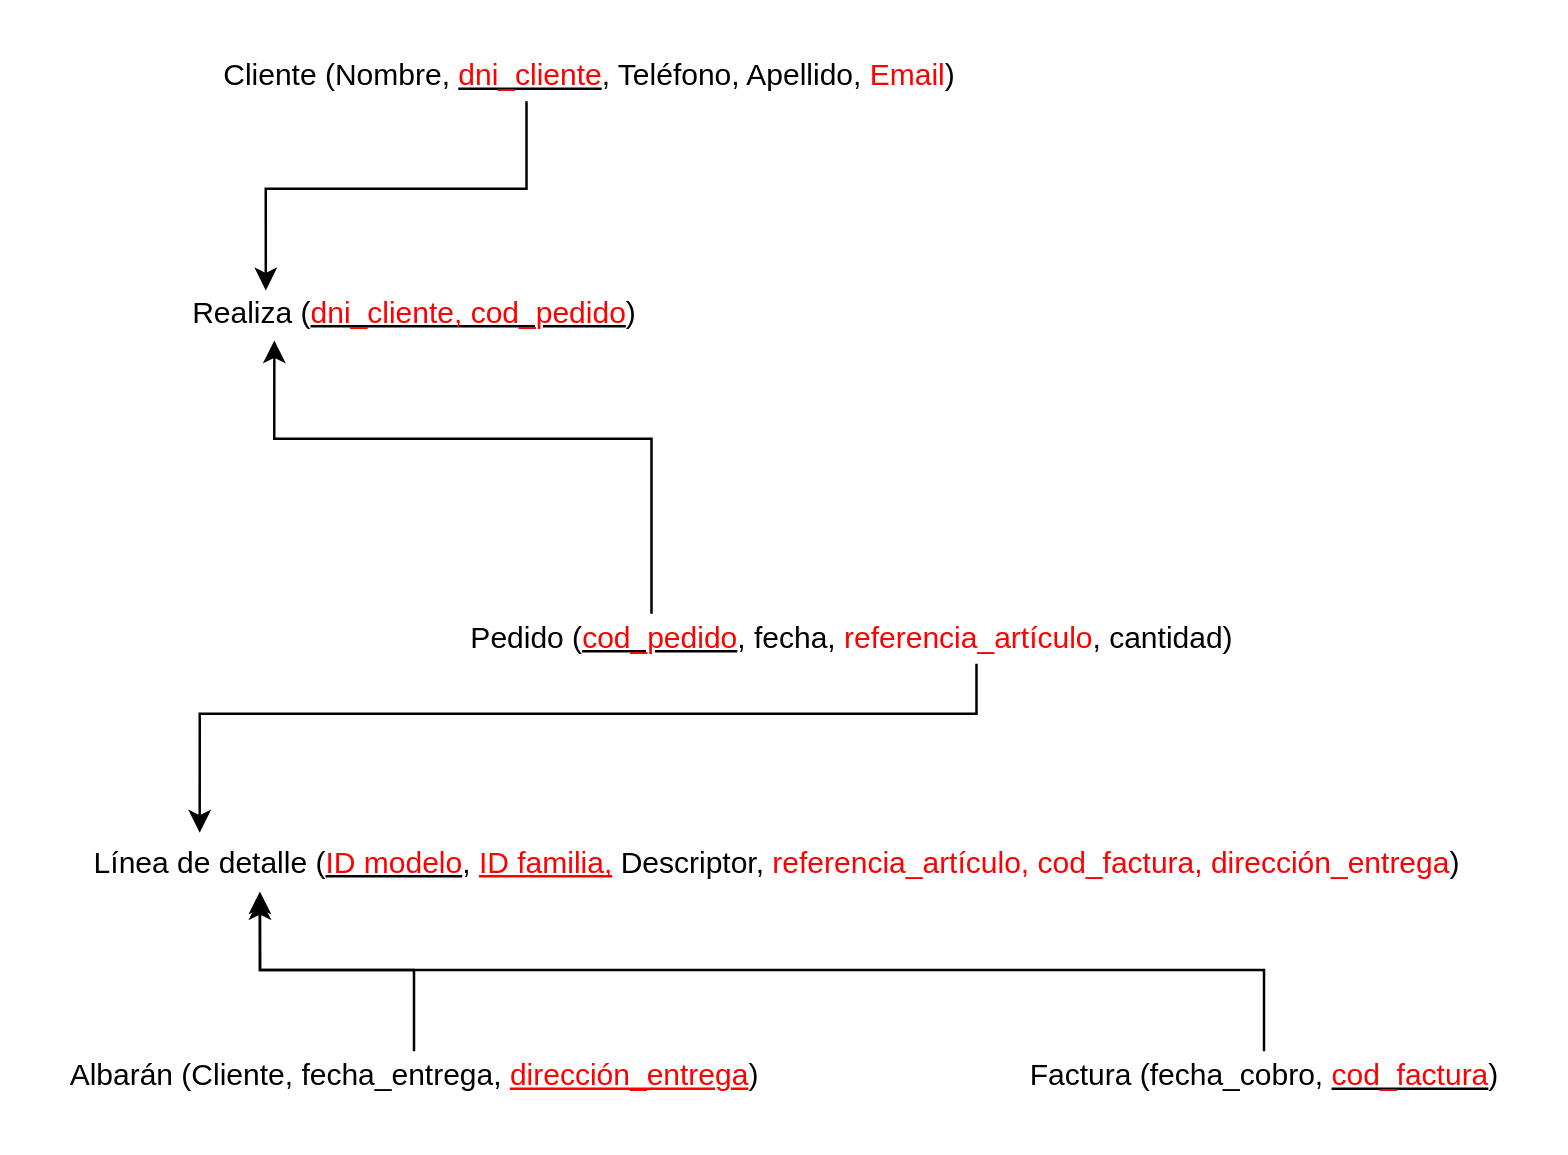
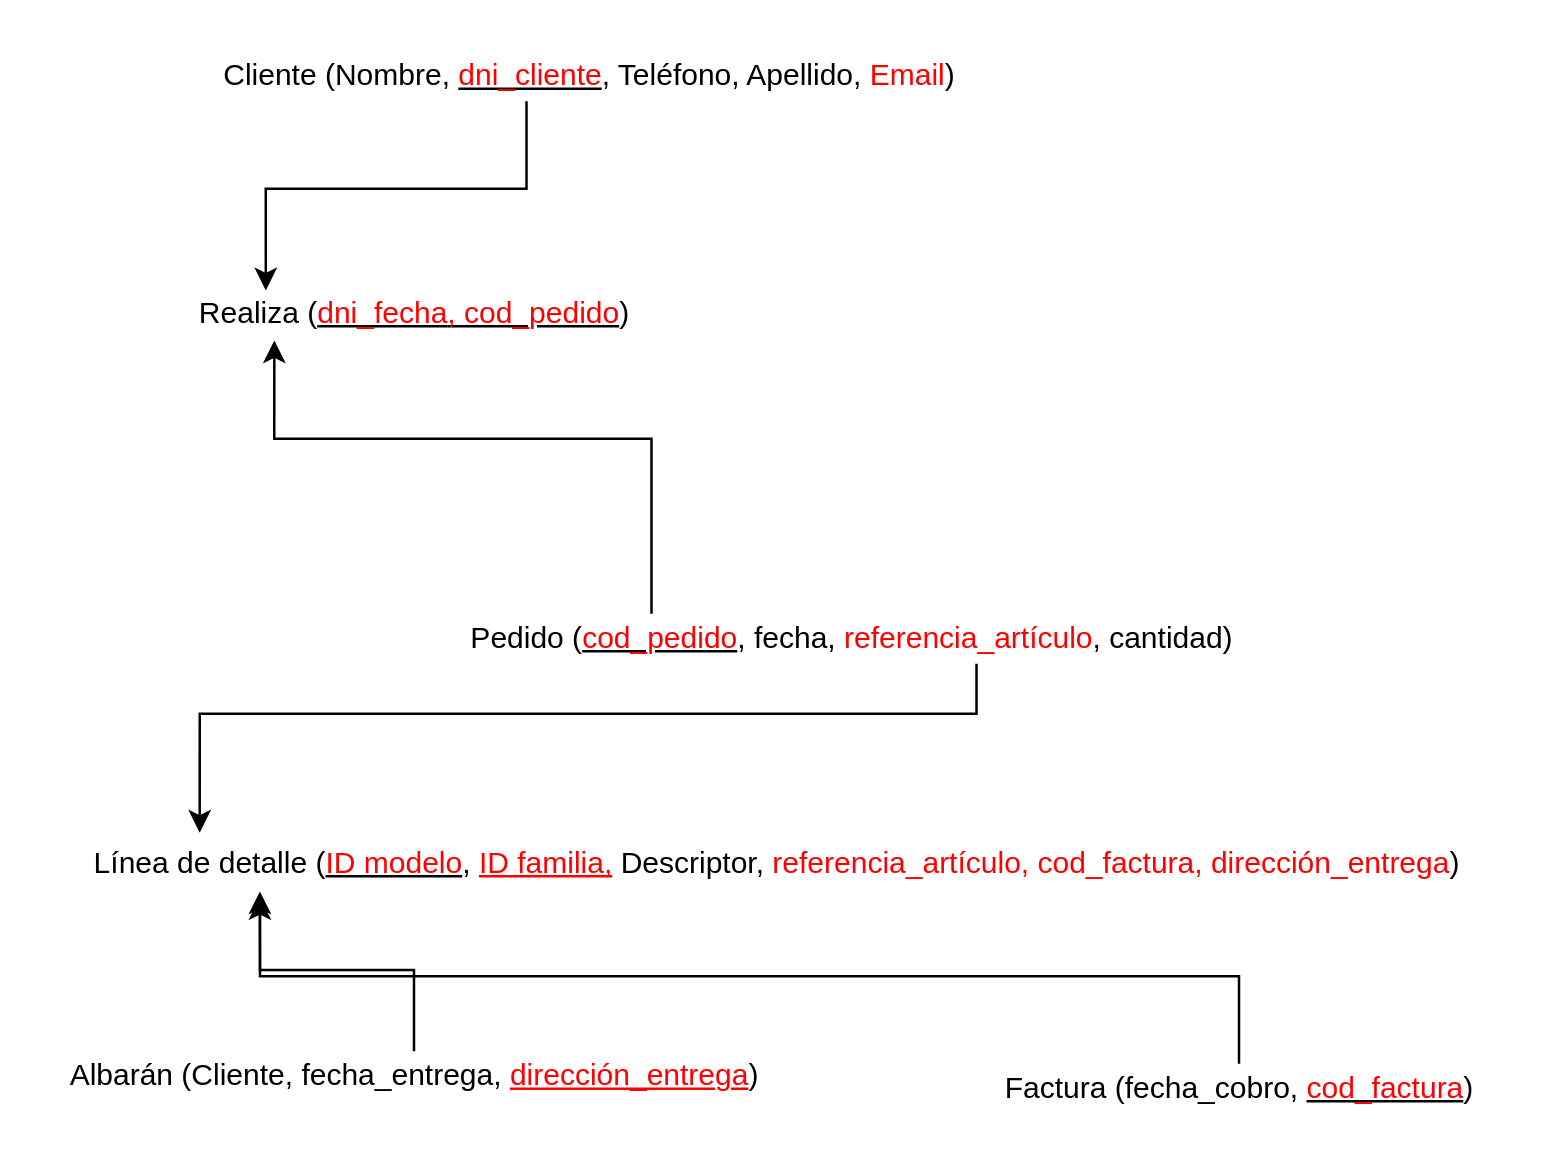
node "Realiza (dni_cliente, cod_pedido)": label "Realiza (dni_cliente, cod_pedido)" -> "Realiza (dni_fecha, cod_pedido)"
node "Factura (fecha_cobro, cod_factura)": moved (1264, 1076) -> (1239, 1089)
